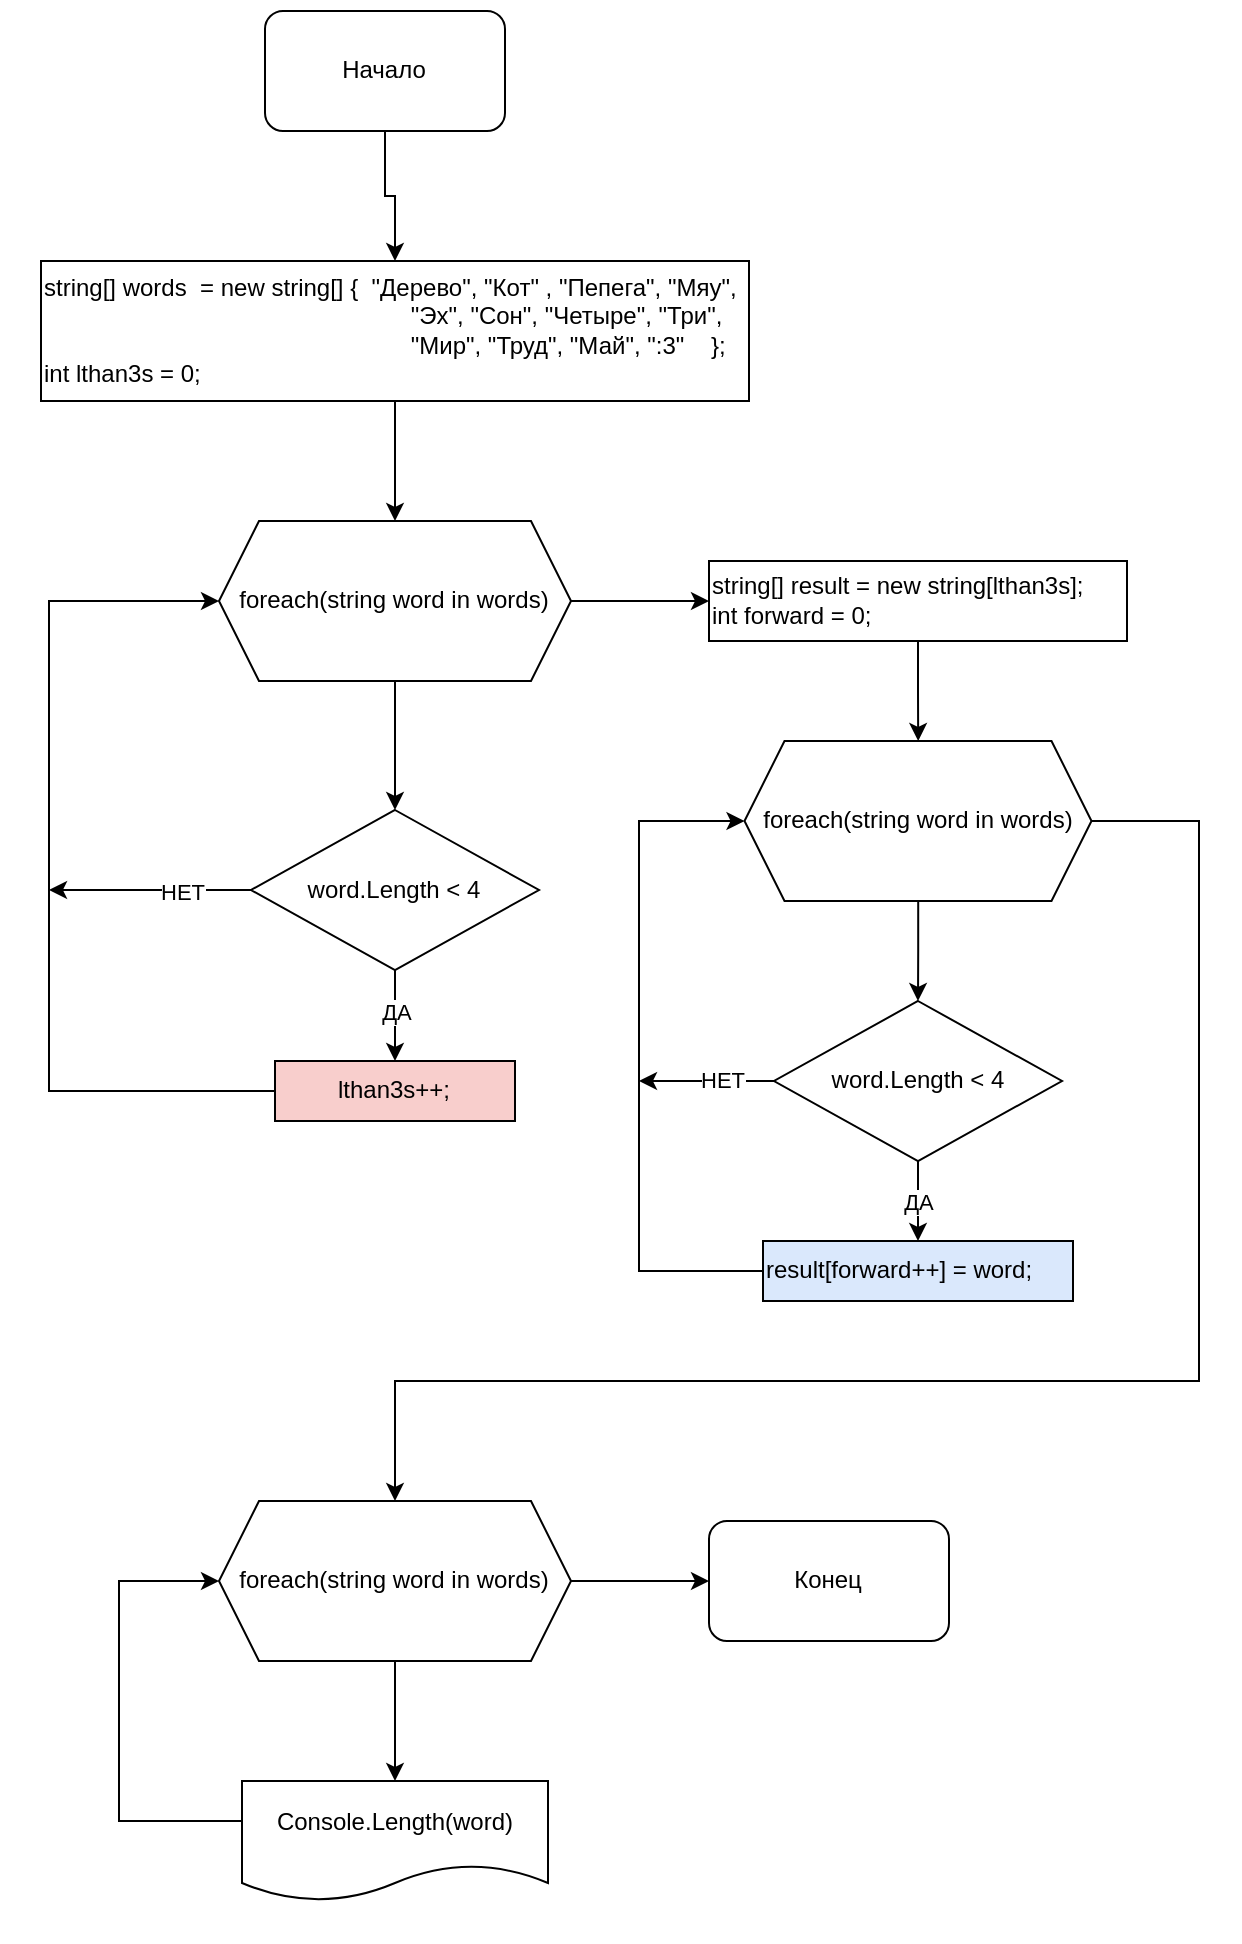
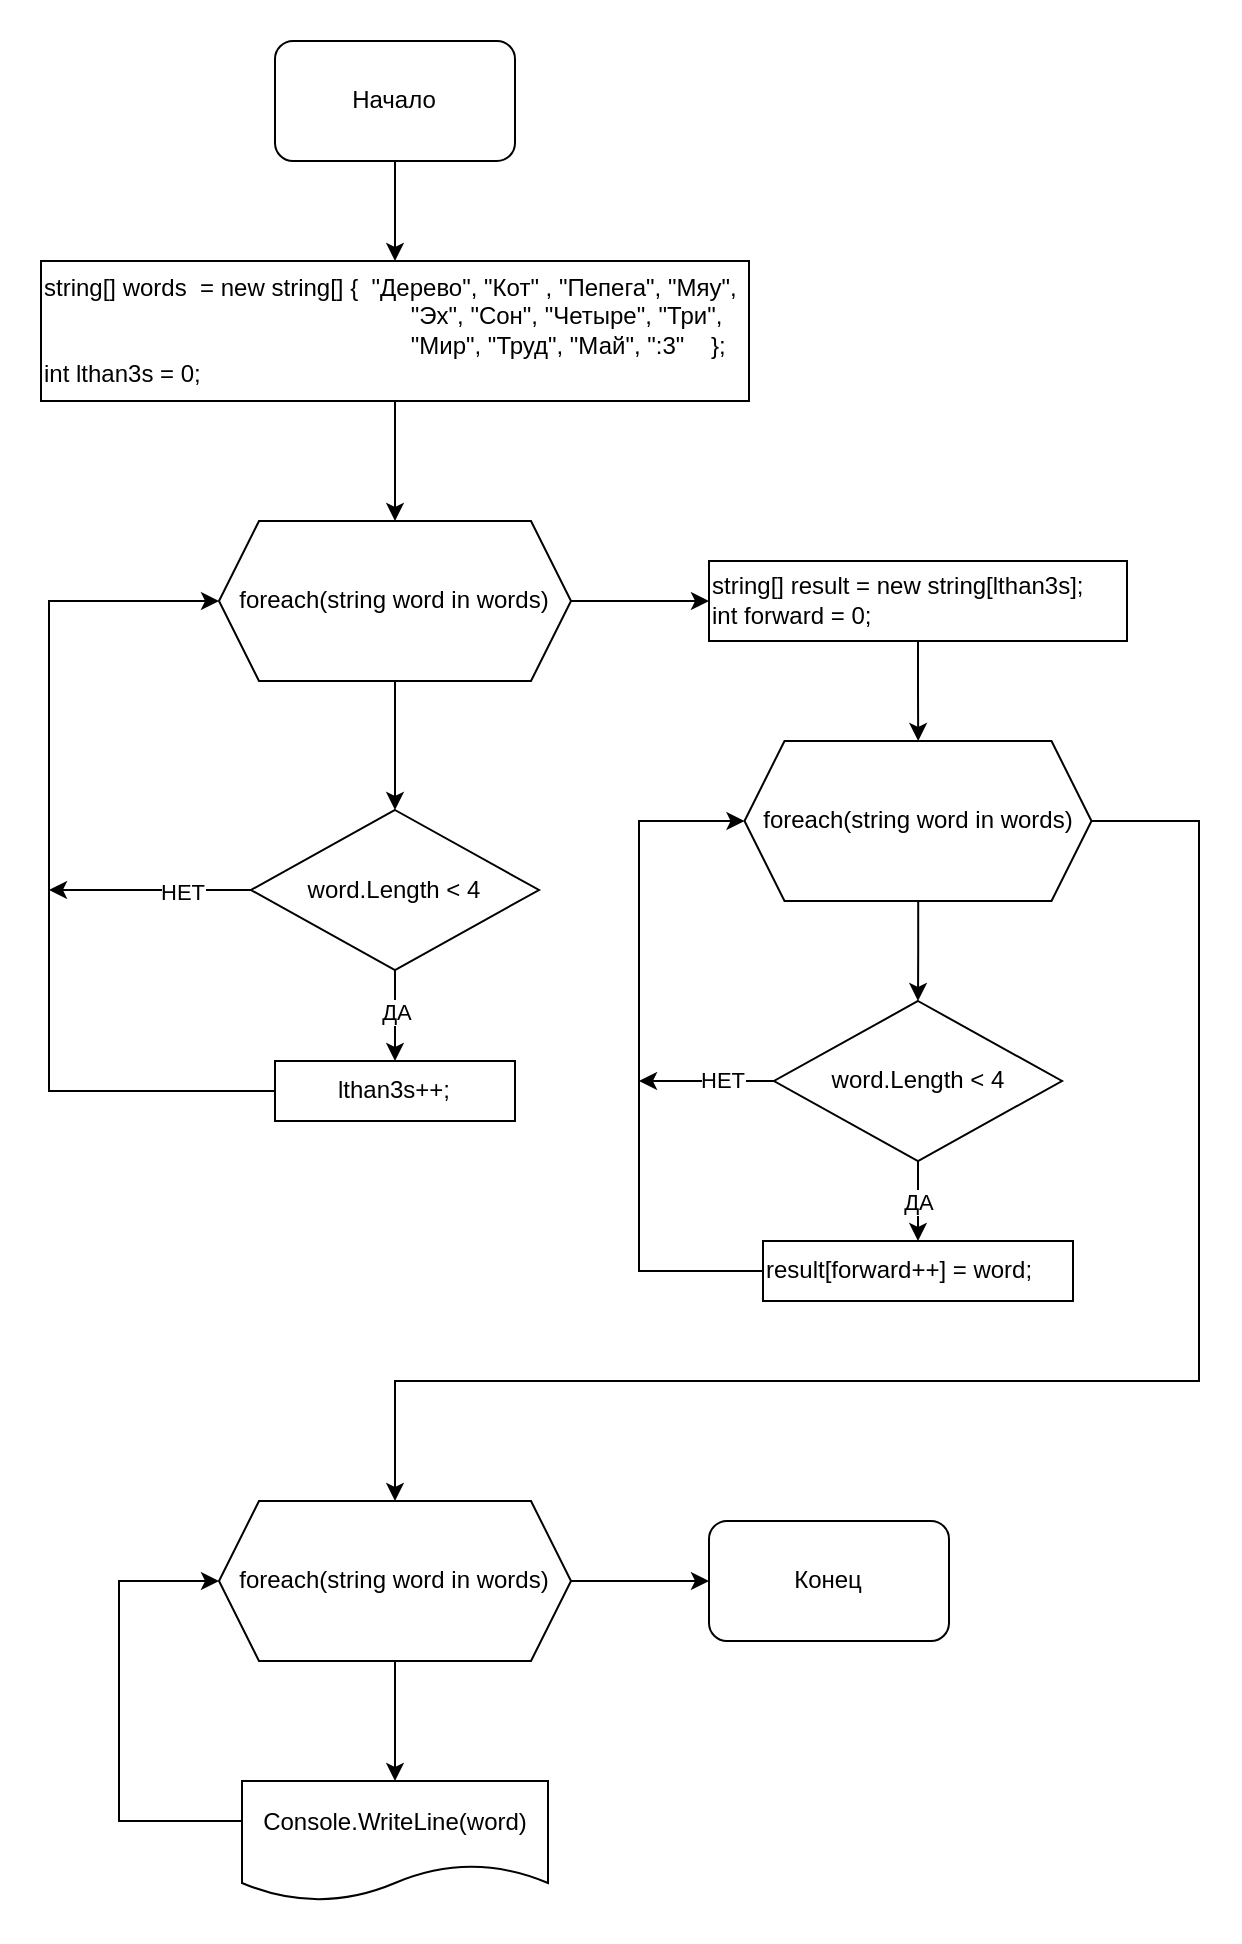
node "Начало": moved (385, 71) -> (395, 101)
node "lthan3s++;": fillcolor #f8cecc -> #ffffff
node "result[forward++] = word;": fillcolor #dae8fc -> #ffffff
node "Console.Length(word)": label "Console.Length(word)" -> "Console.WriteLine(word)"
